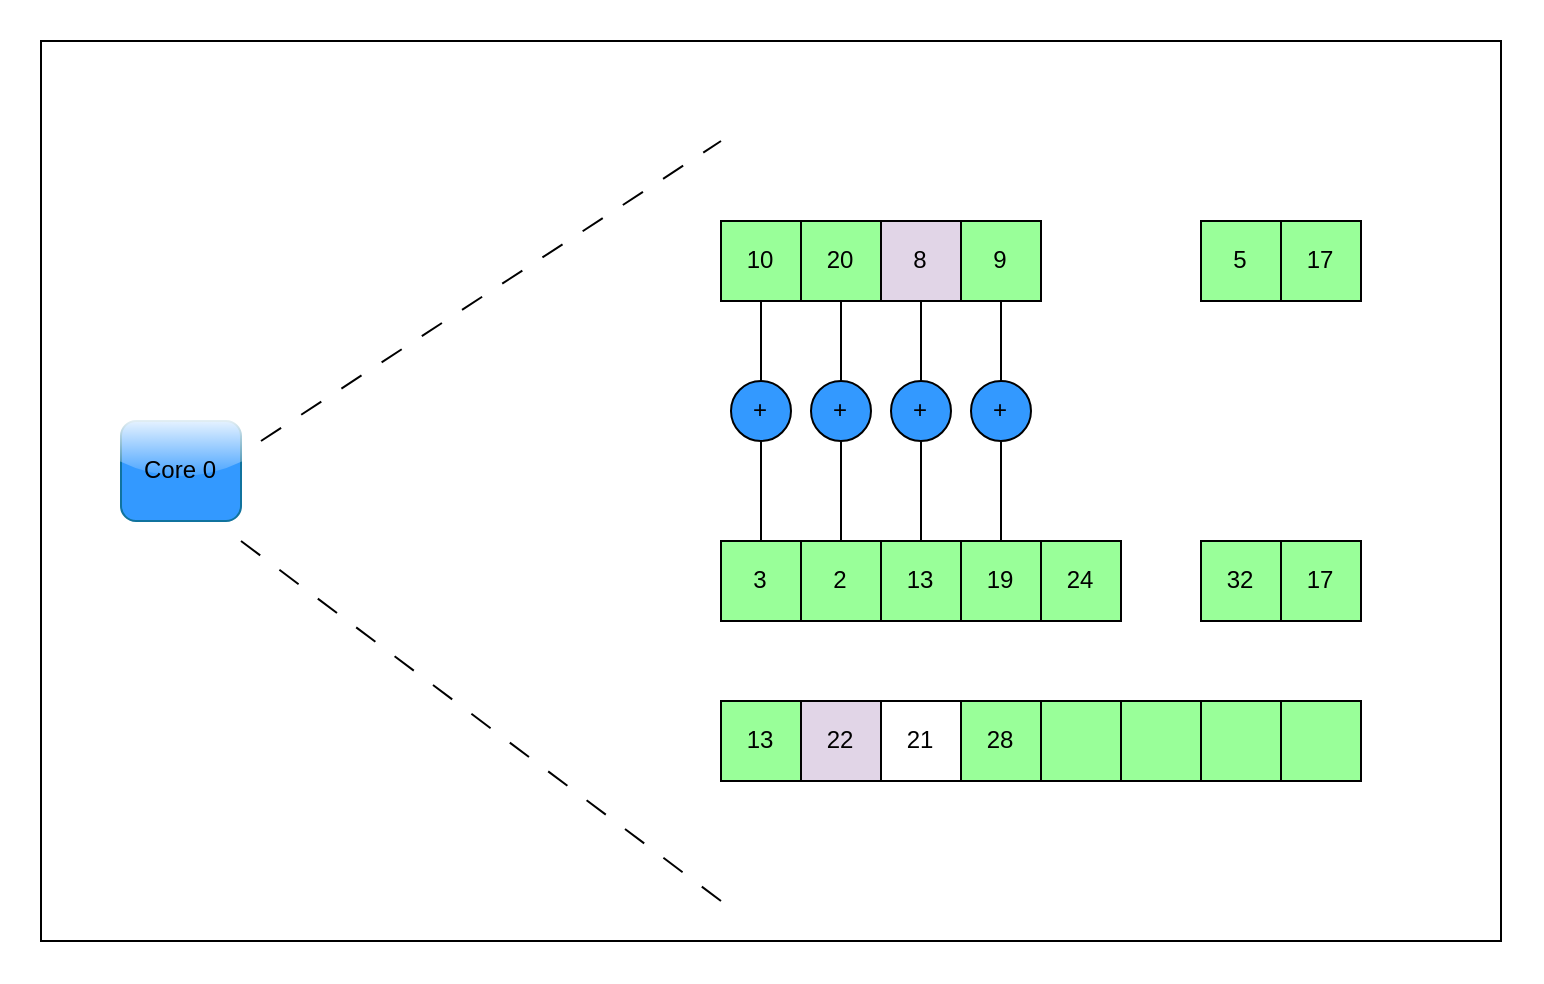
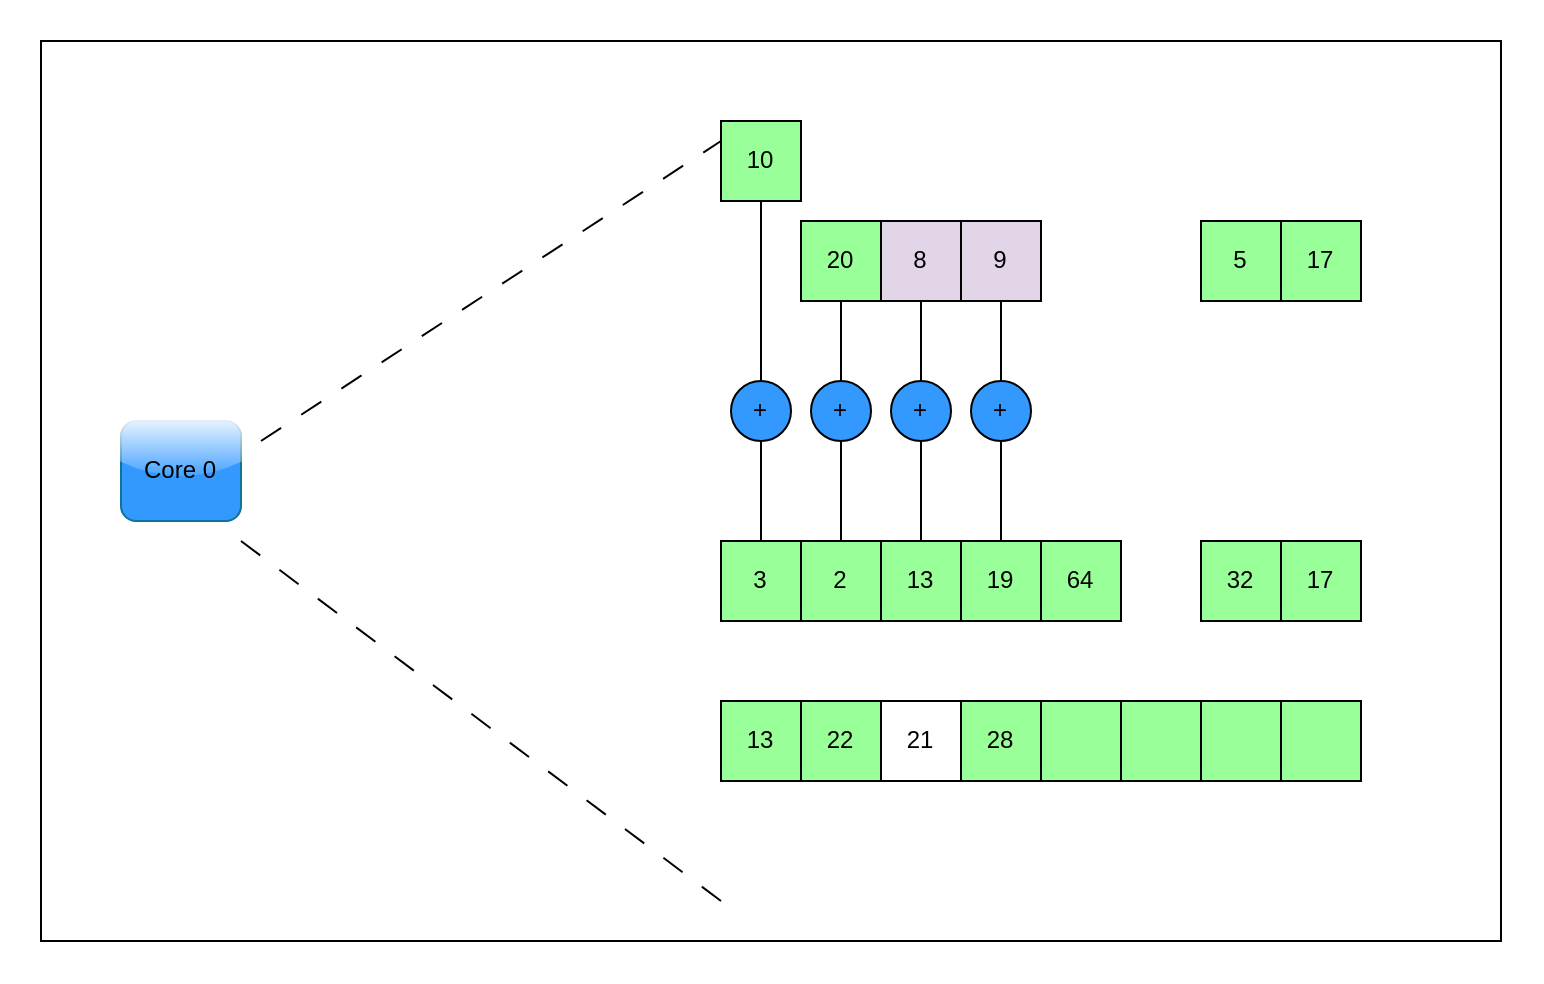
node "10": moved (761, 261) -> (761, 161)
node "9": fillcolor #99ff99 -> #e1d5e7
node "24": label "24" -> "64"
node "22": fillcolor #e1d5e7 -> #99ff99
